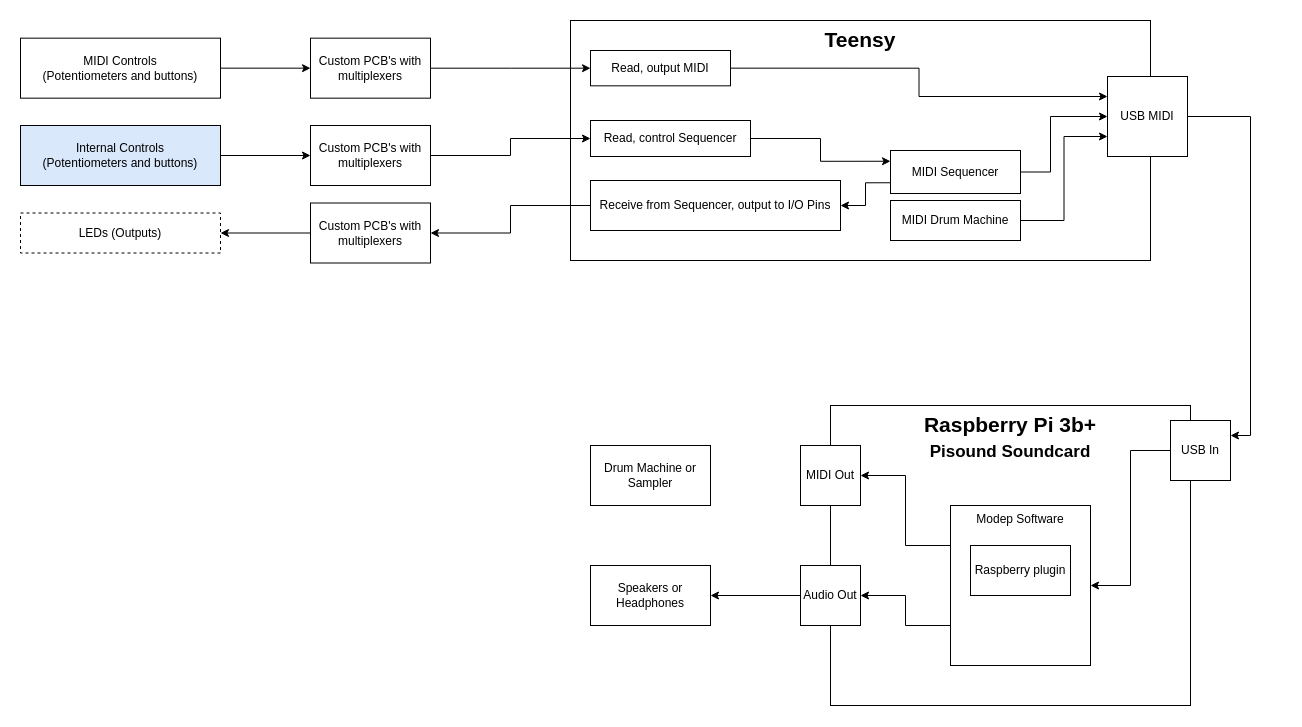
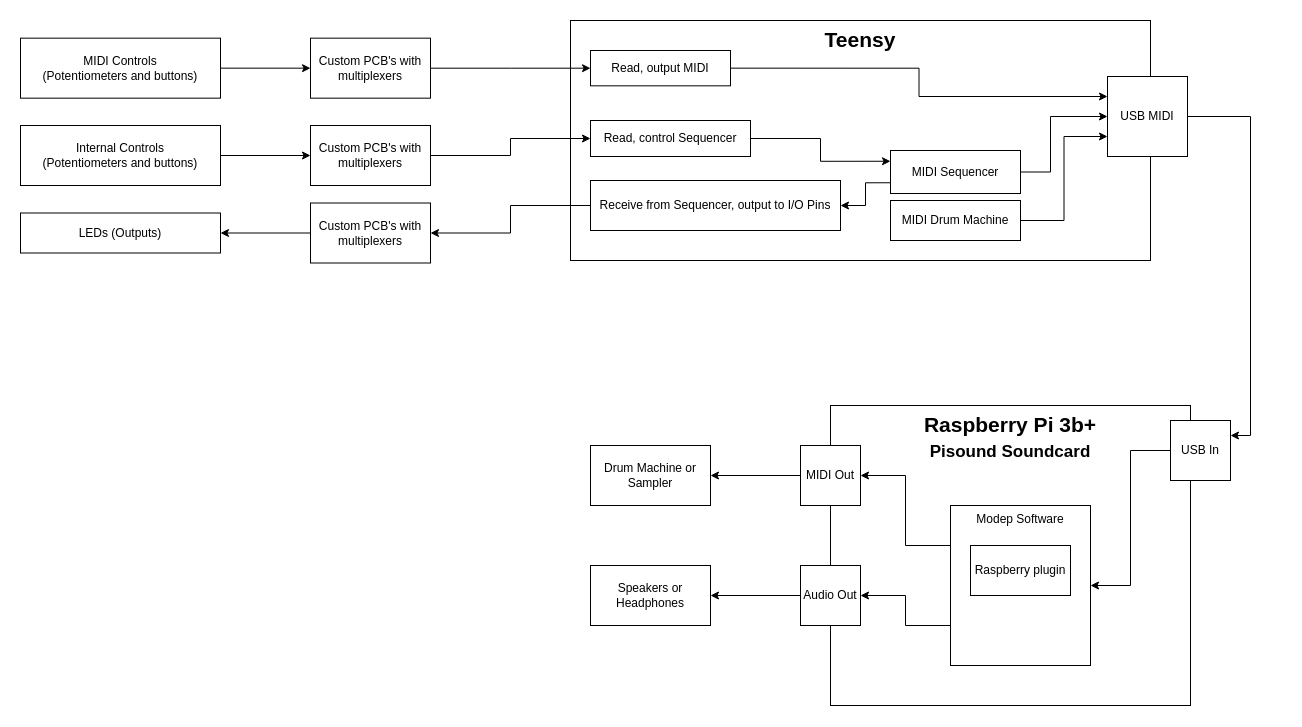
node "Internal Controls (Potentiometers and buttons)": fillcolor #dae8fc -> #ffffff
node "LEDs (Outputs)": style dashed -> solid
edge "MIDI Out" -> "Drum Machine or Sampler": added
